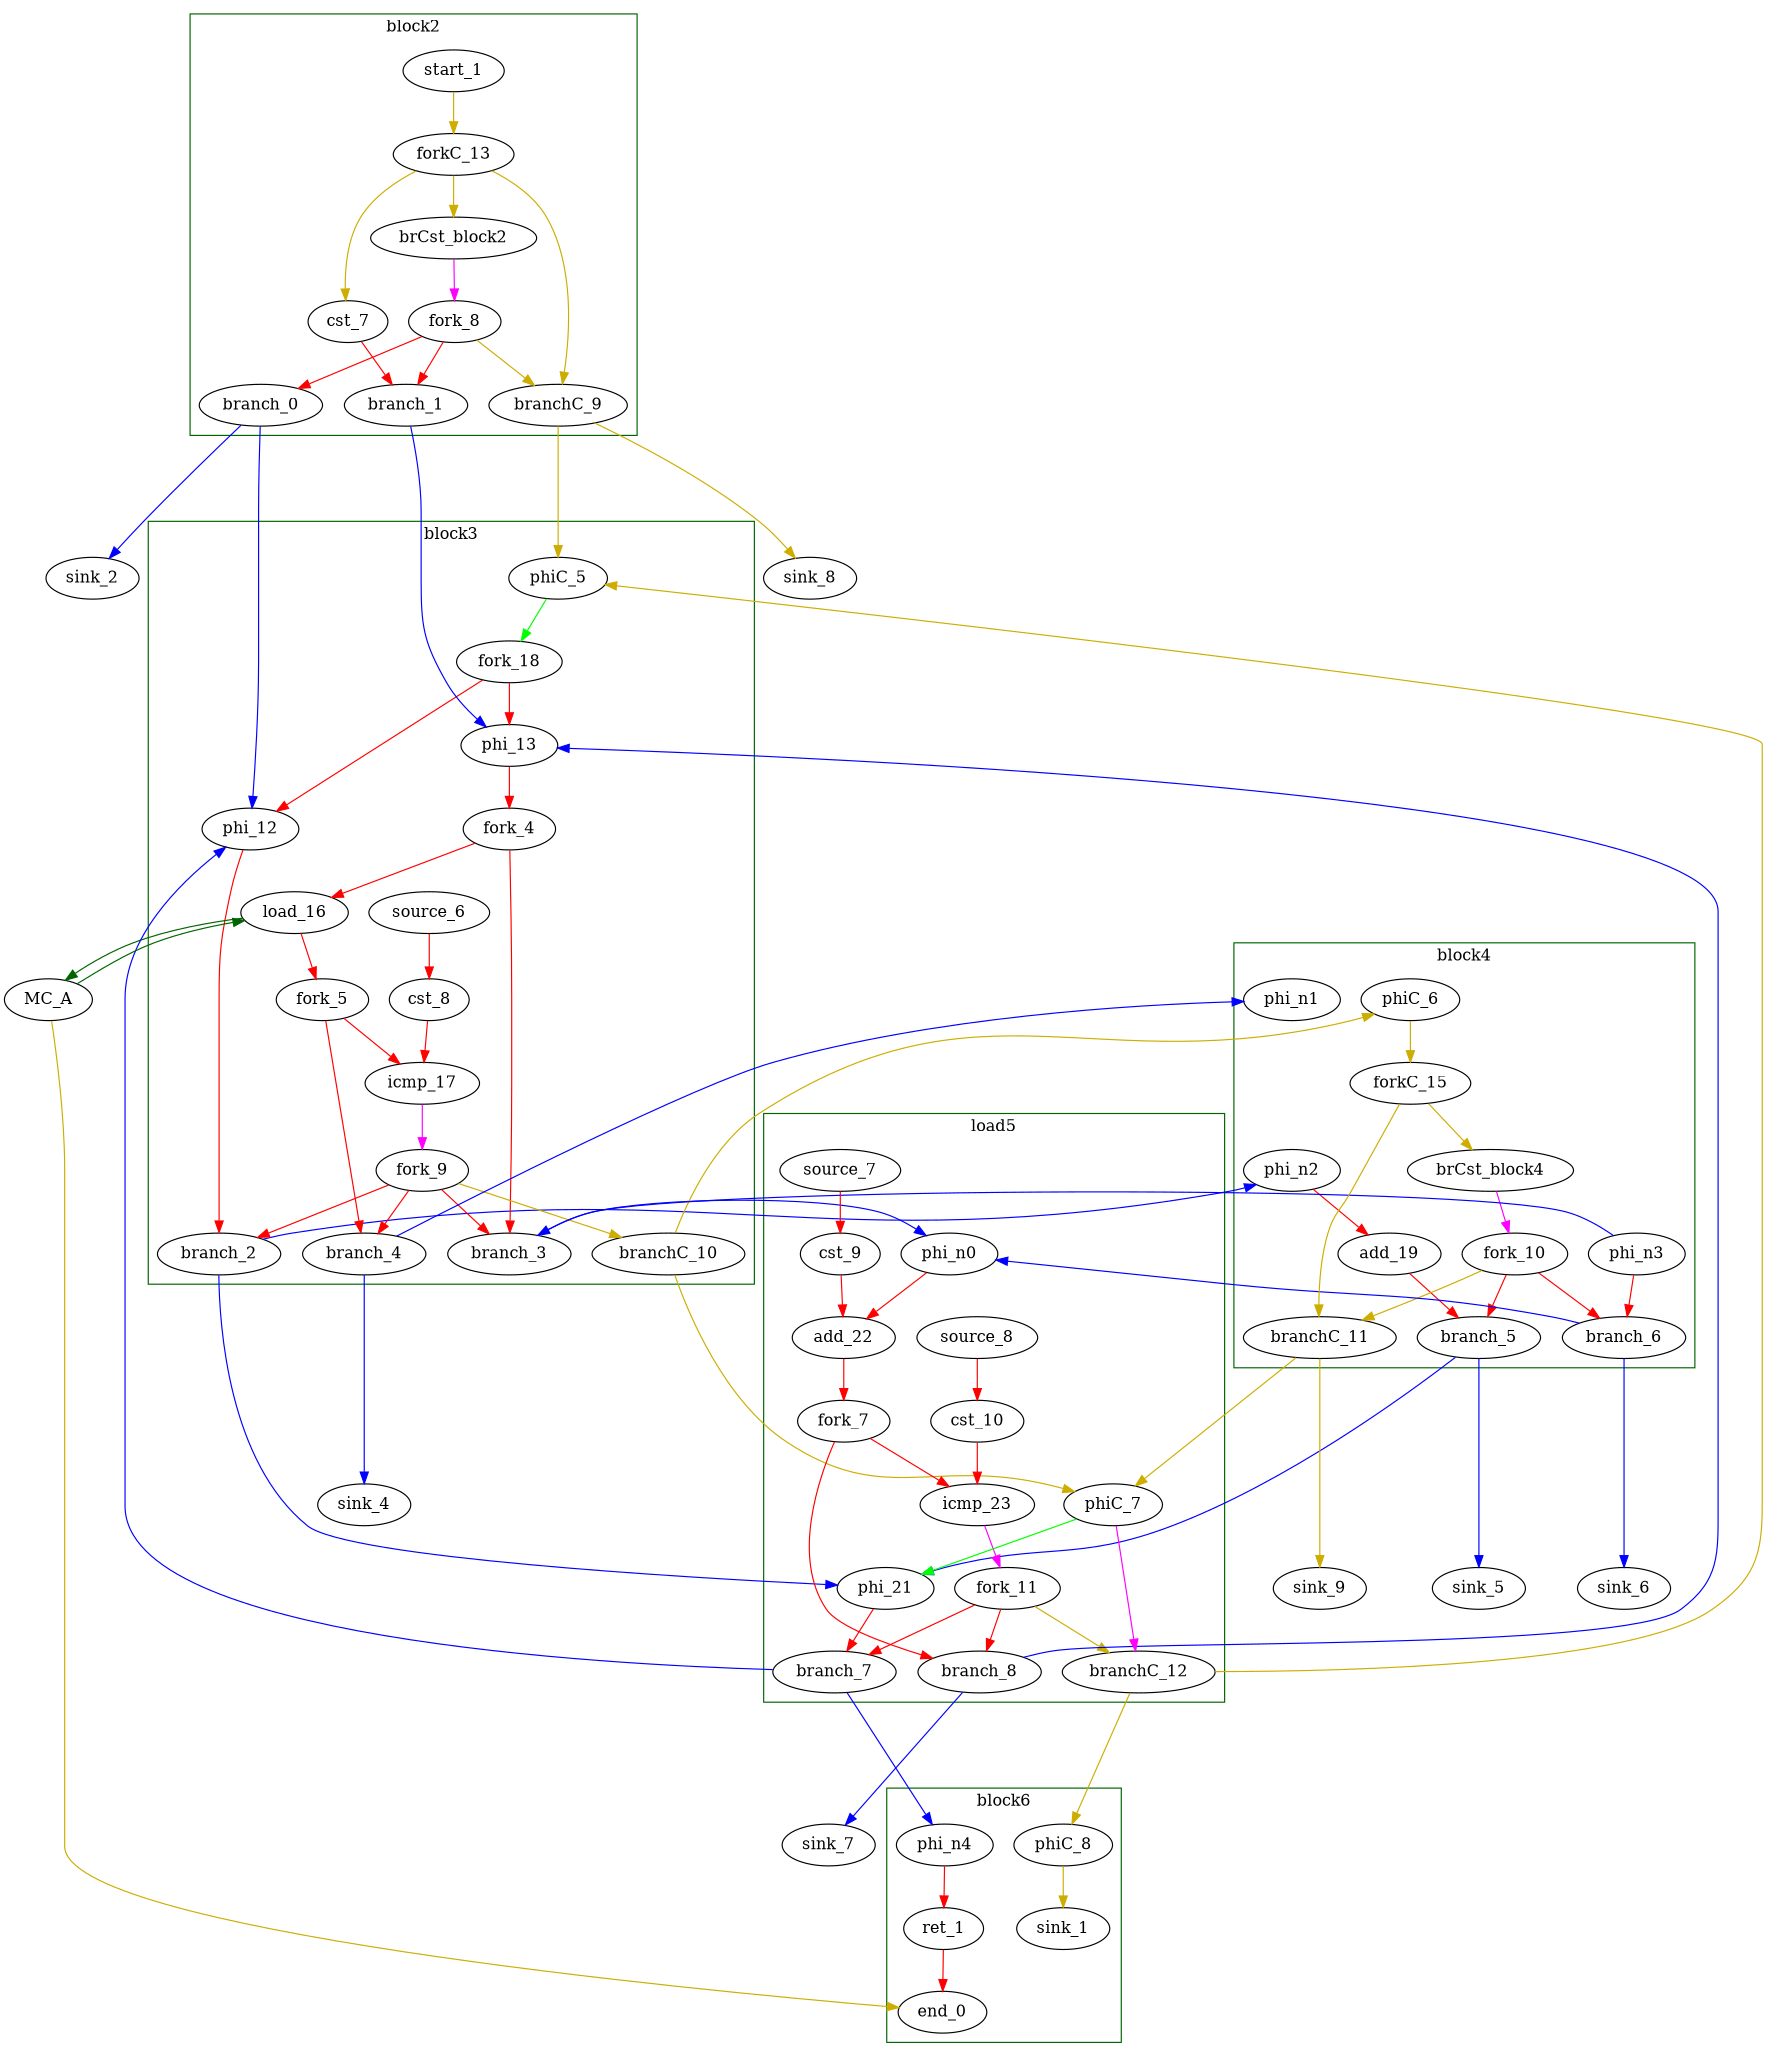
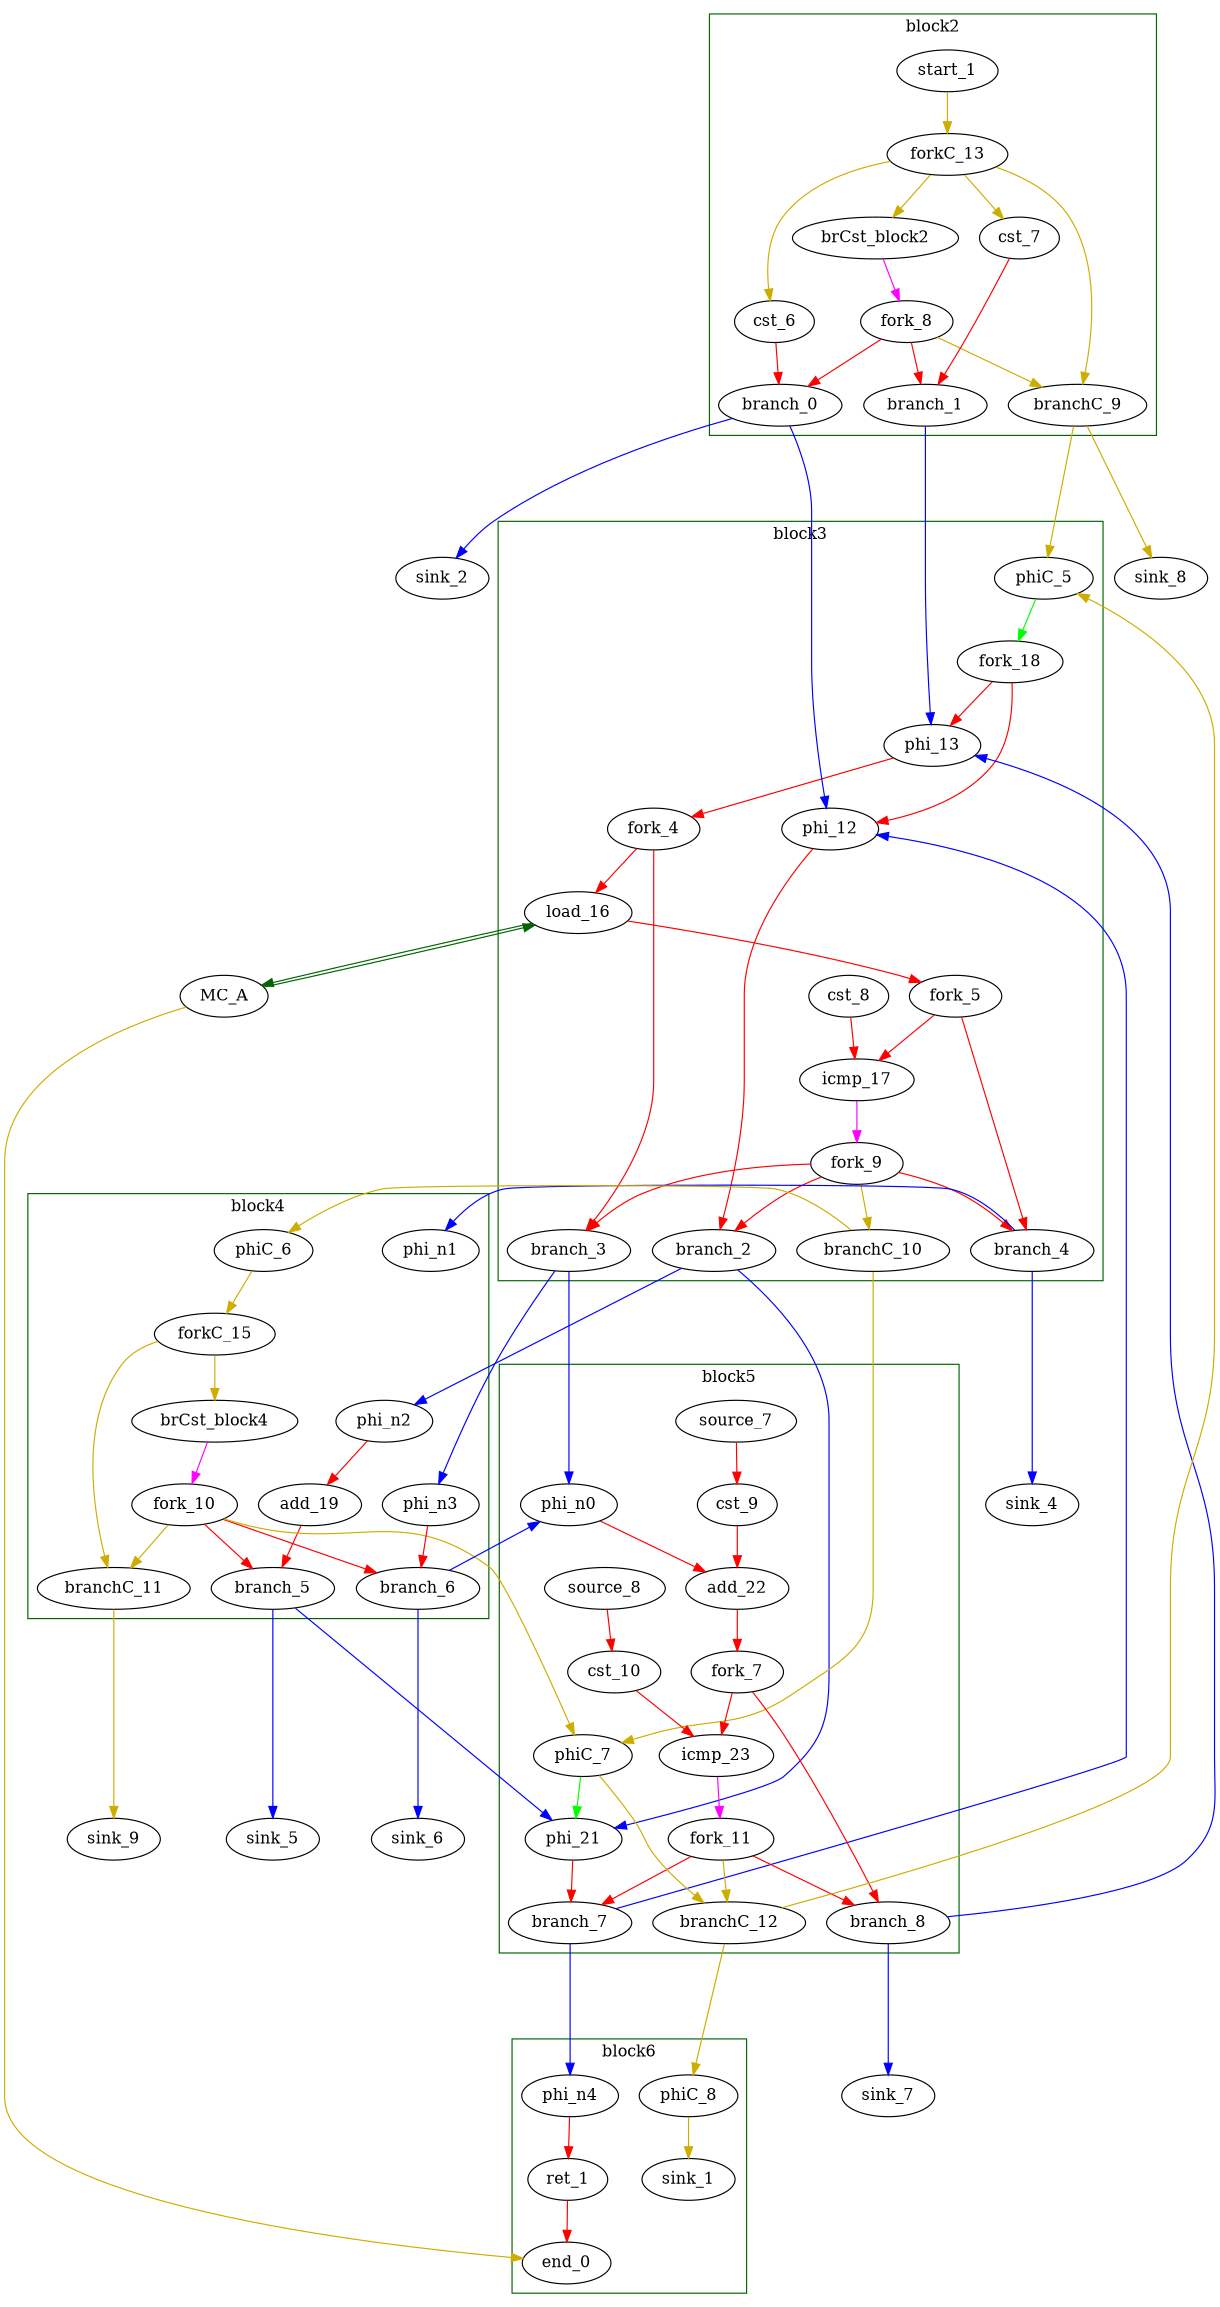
node "cst_6": added
node "source_6": removed
cluster "load5": label "load5" -> "block5"
edge "phi_n3" -> "branch_3": reversed
edge "branchC_11" -> "phiC_7": now "fork_10" -> "phiC_7"
edge "phiC_7" -> "branchC_12": color magenta -> gold3
